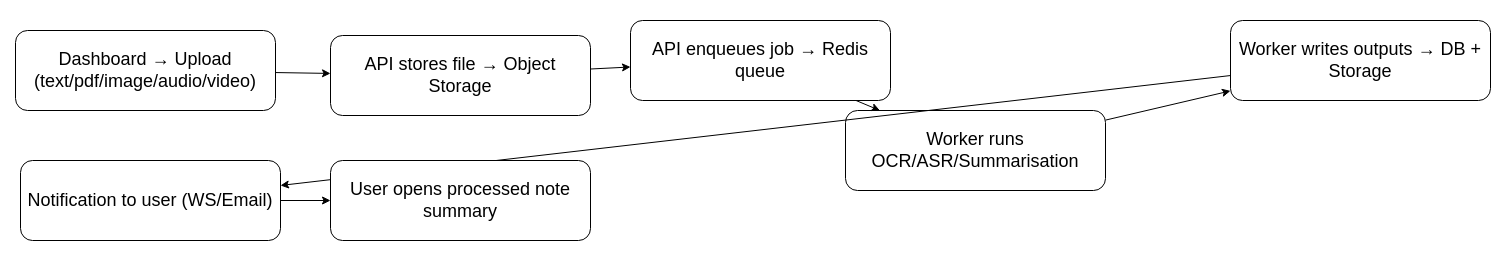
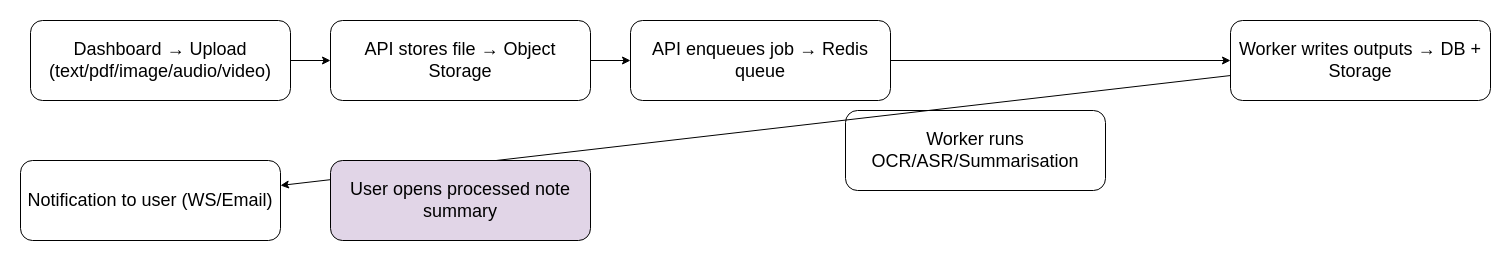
node "Dashboard → Upload (text/pdf/image/audio/video)": moved (146, 71) -> (161, 61)
node "API stores file → Object Storage": moved (461, 76) -> (461, 61)
edge "API enqueues job → Redis queue" -> "Worker runs OCR/ASR/Summarisation": now "API enqueues job → Redis queue" -> "Worker writes outputs → DB + Storage"
edge "Worker runs OCR/ASR/Summarisation" -> "Worker writes outputs → DB + Storage": removed
edge "Notification to user (WS/Email)" -> "User opens processed note summary": removed
node "User opens processed note summary": fillcolor #ffffff -> #e1d5e7
